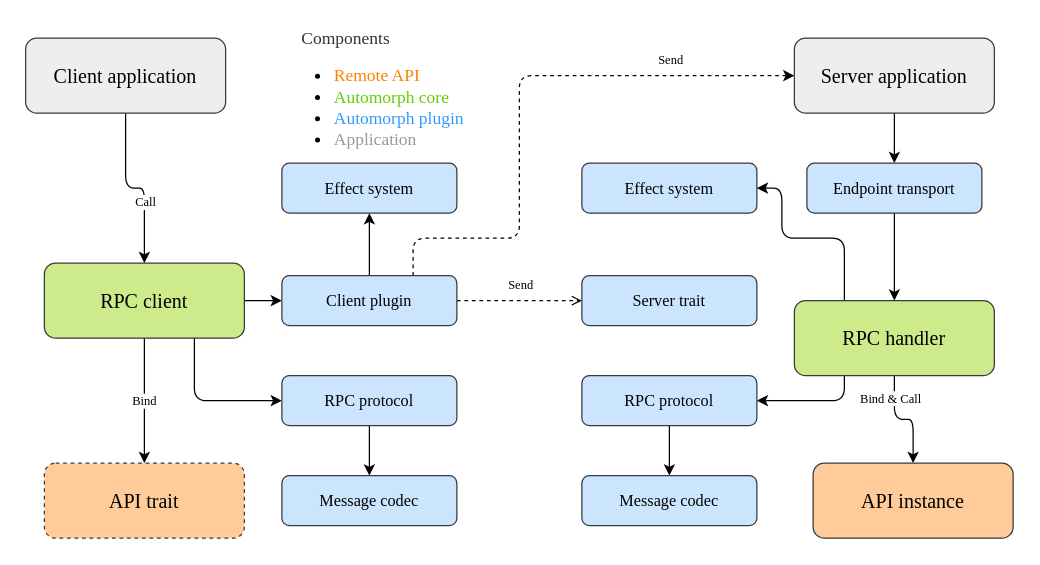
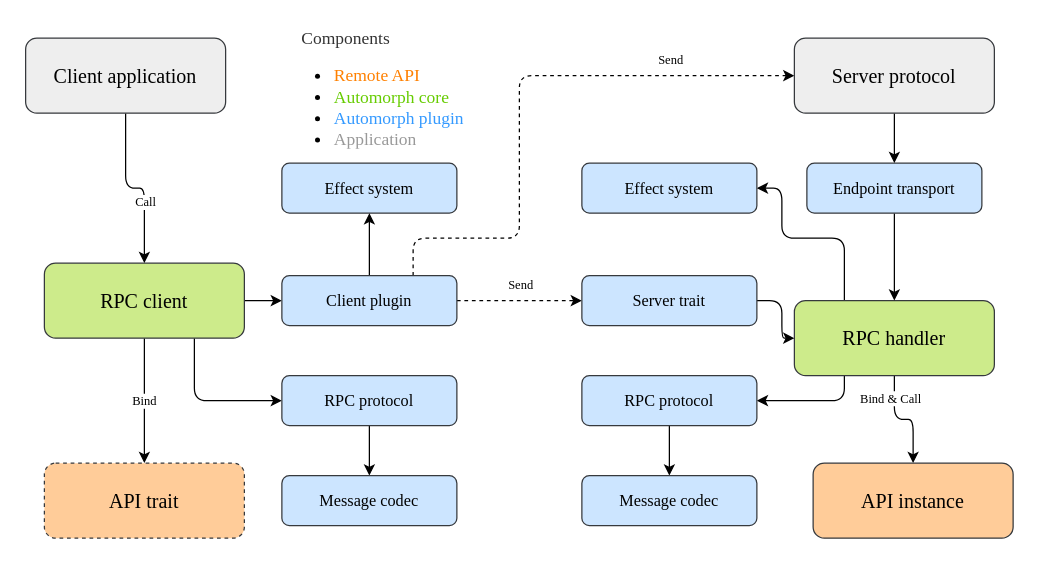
node "Server application": label "Server application" -> "Server protocol"
edge "Client plugin" -> "Server trait": arrowhead open -> classic
edge "Server trait" -> "RPC handler": added
